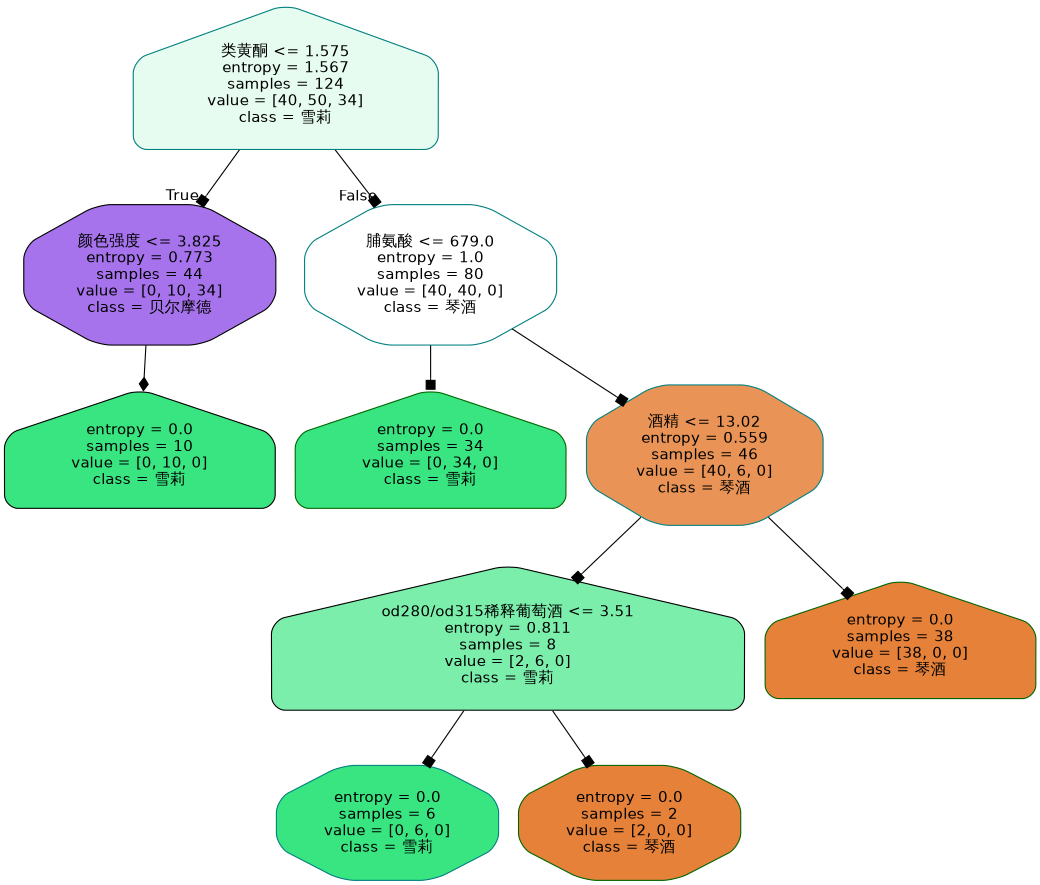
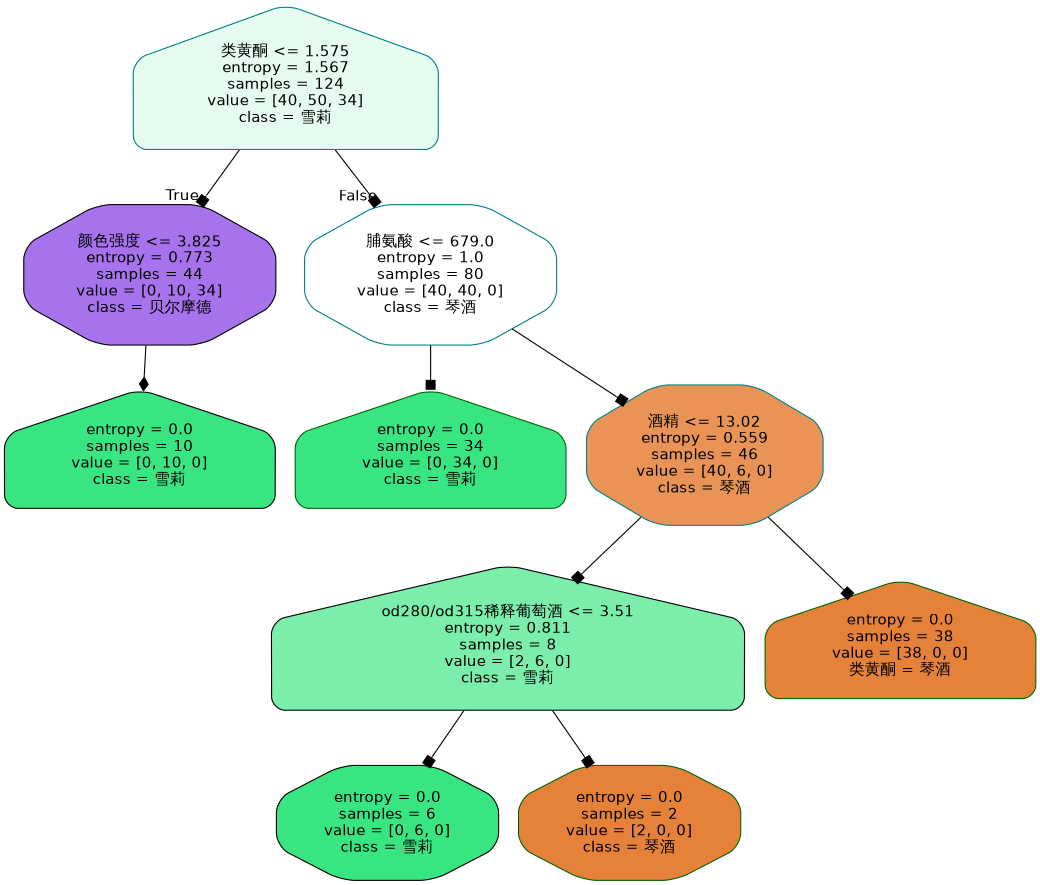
node "entropy = 0.0 samples = 38 value = [38, 0, 0] class = 琴酒": label "entropy = 0.0 samples = 38 value = [38, 0, 0] class = 琴酒" -> "entropy = 0.0 samples = 38 value = [38, 0, 0] 类黄酮 = 琴酒"
node "entropy = 0.0 samples = 6 value = [0, 6, 0] class = 雪莉": color teal -> black
